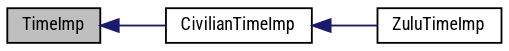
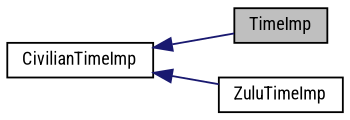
edge "CivilianTimeImp" -> "TimeImp": reversed
